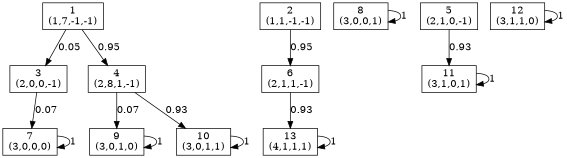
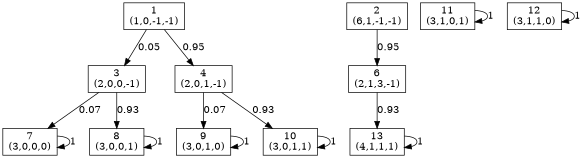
node "1 (1,7,-1,-1)": label "1 (1,7,-1,-1)" -> "1 (1,0,-1,-1)"
node "2 (1,1,-1,-1)": label "2 (1,1,-1,-1)" -> "2 (6,1,-1,-1)"
node "5 (2,1,0,-1)": removed
node "4 (2,8,1,-1)": label "4 (2,8,1,-1)" -> "4 (2,0,1,-1)"
node "6 (2,1,1,-1)": label "6 (2,1,1,-1)" -> "6 (2,1,3,-1)"
edge "3 (2,0,0,-1)" -> "8 (3,0,0,1)": added, label "0.93"
